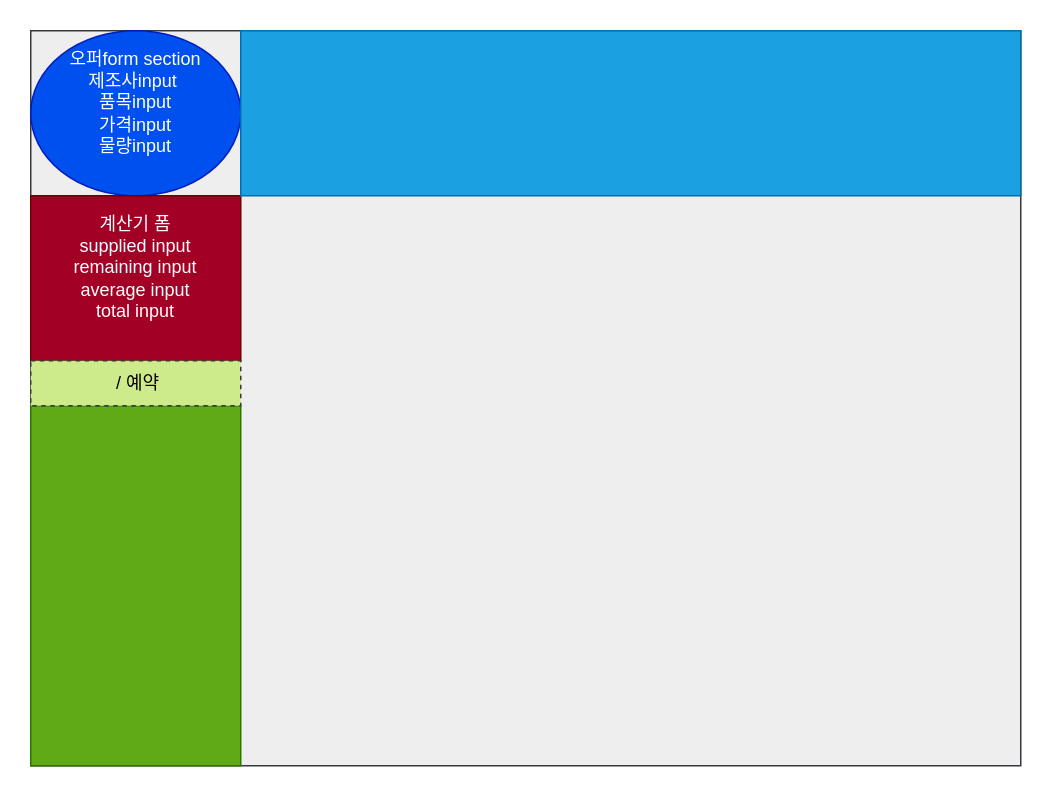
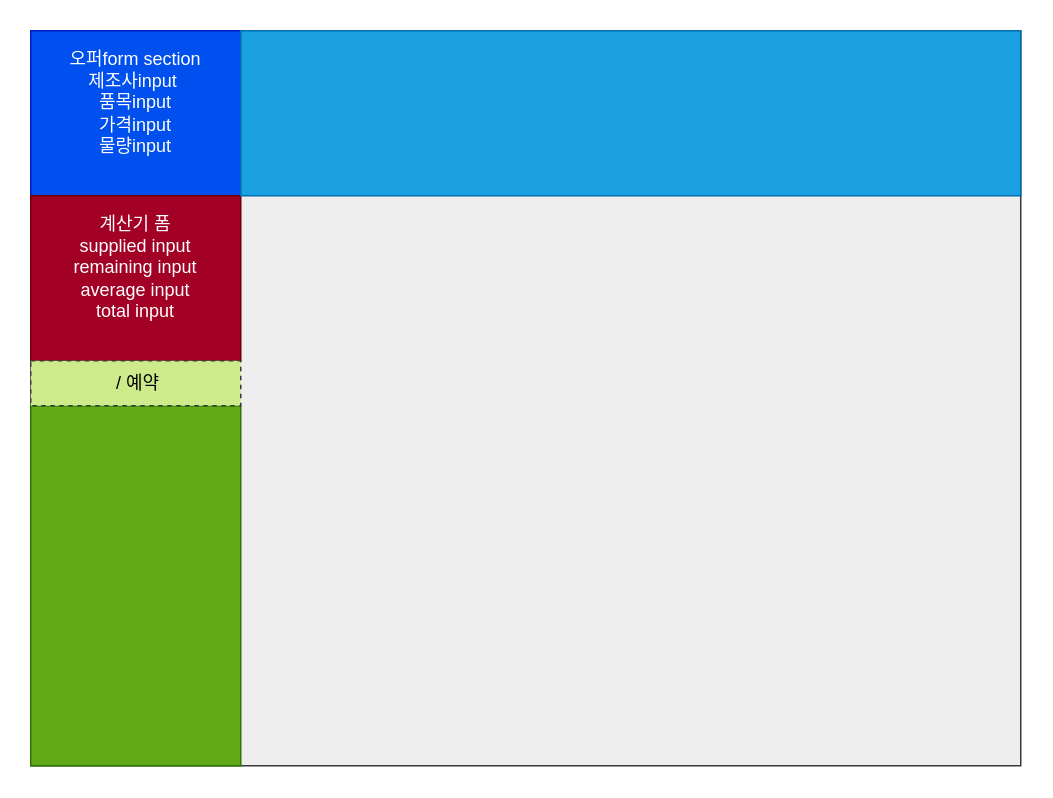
node "오퍼form section 제조사input 품목input 가격input 물량input": shape ellipse -> rectangle
